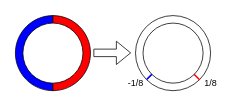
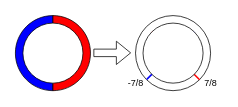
node "-1/8": label "-1/8" -> "-7/8"
node "1/8": label "1/8" -> "7/8"
